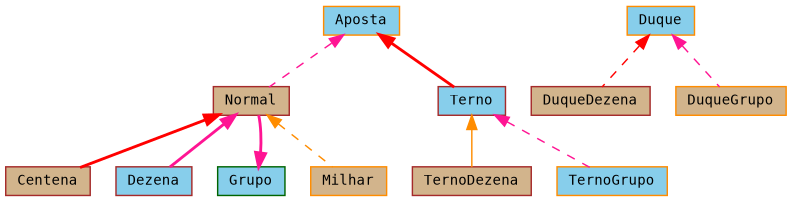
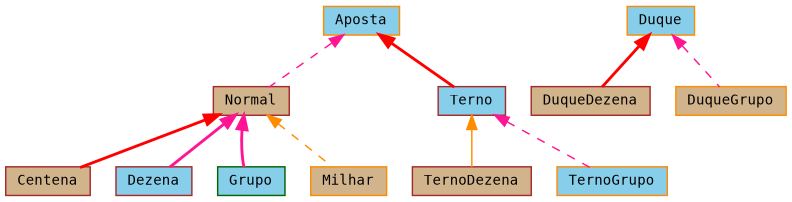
edge "DuqueDezena" -> "Duque": style dashed -> bold
edge "Normal" -> "Grupo": reversed
